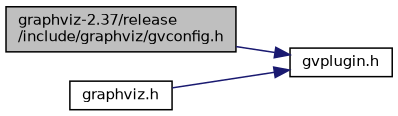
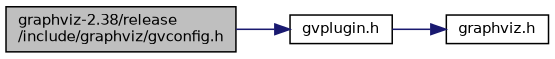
node "graphviz-2.37/release /include/graphviz/gvconfig.h": label "graphviz-2.37/release /include/graphviz/gvconfig.h" -> "graphviz-2.38/release /include/graphviz/gvconfig.h"
edge "graphviz.h" -> "gvplugin.h": reversed
